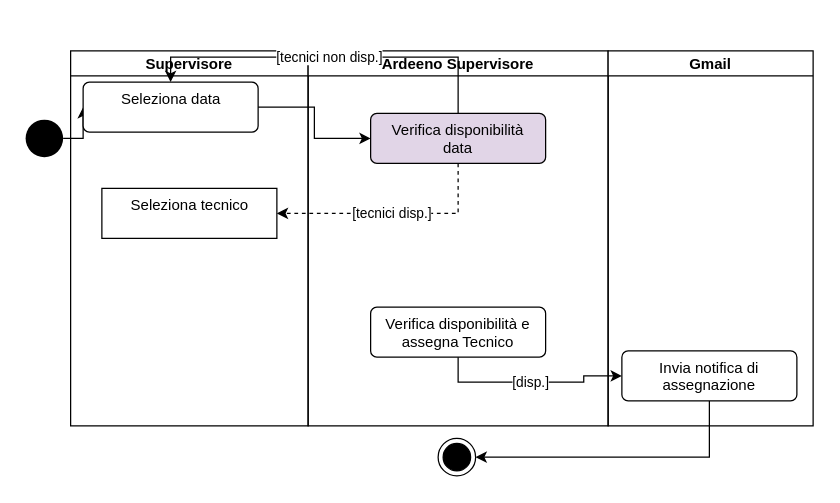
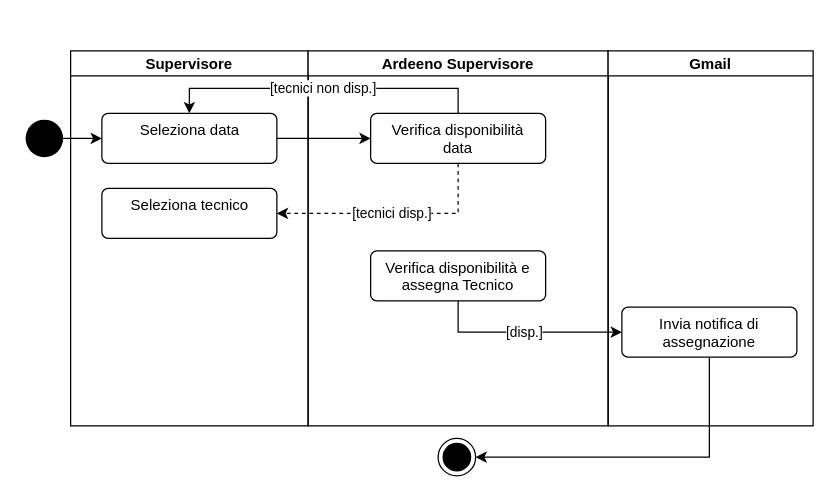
node "Seleziona data": moved (171, 107) -> (189, 138)
node "Verifica disponibilità data": fillcolor #e1d5e7 -> #ffffff
node "Seleziona tecnico": shape rectangle -> rounded rectangle
node "Verifica disponibilità e assegna Tecnico": moved (458, 332) -> (458, 276)
node "Invia notifica di assegnazione": moved (709, 376) -> (709, 332)
